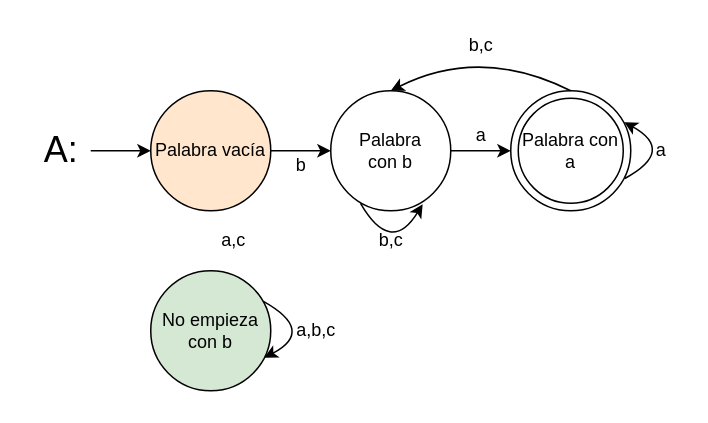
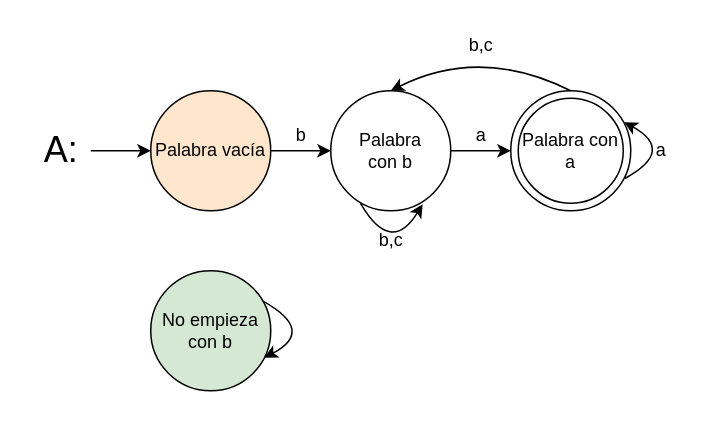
node "b": moved (301, 166) -> (301, 136)
node "a,c": removed
node "a,b,c": removed
